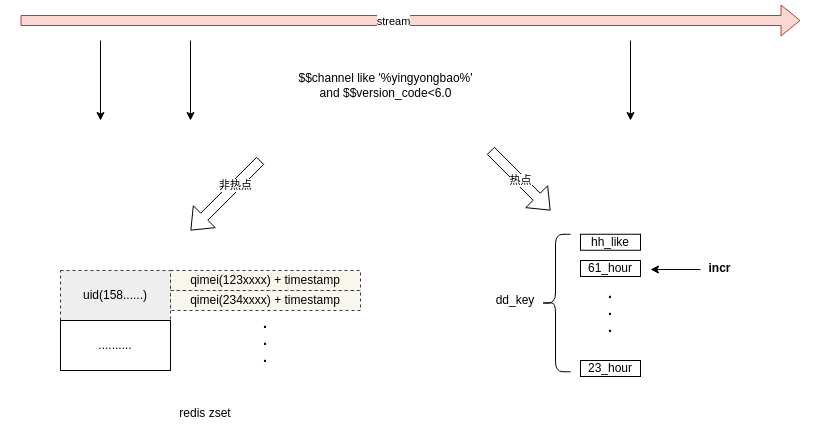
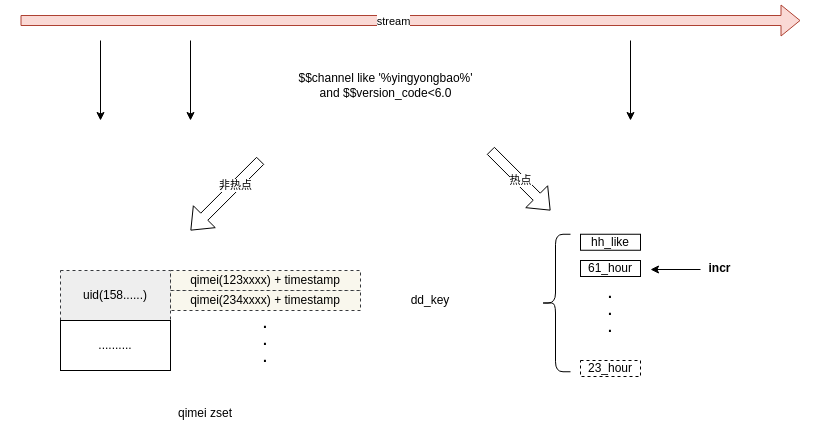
node "dd_key": moved (516, 301) -> (431, 301)
node "23_hour": style solid -> dashed
node "redis zset": label "redis zset" -> "qimei zset"
